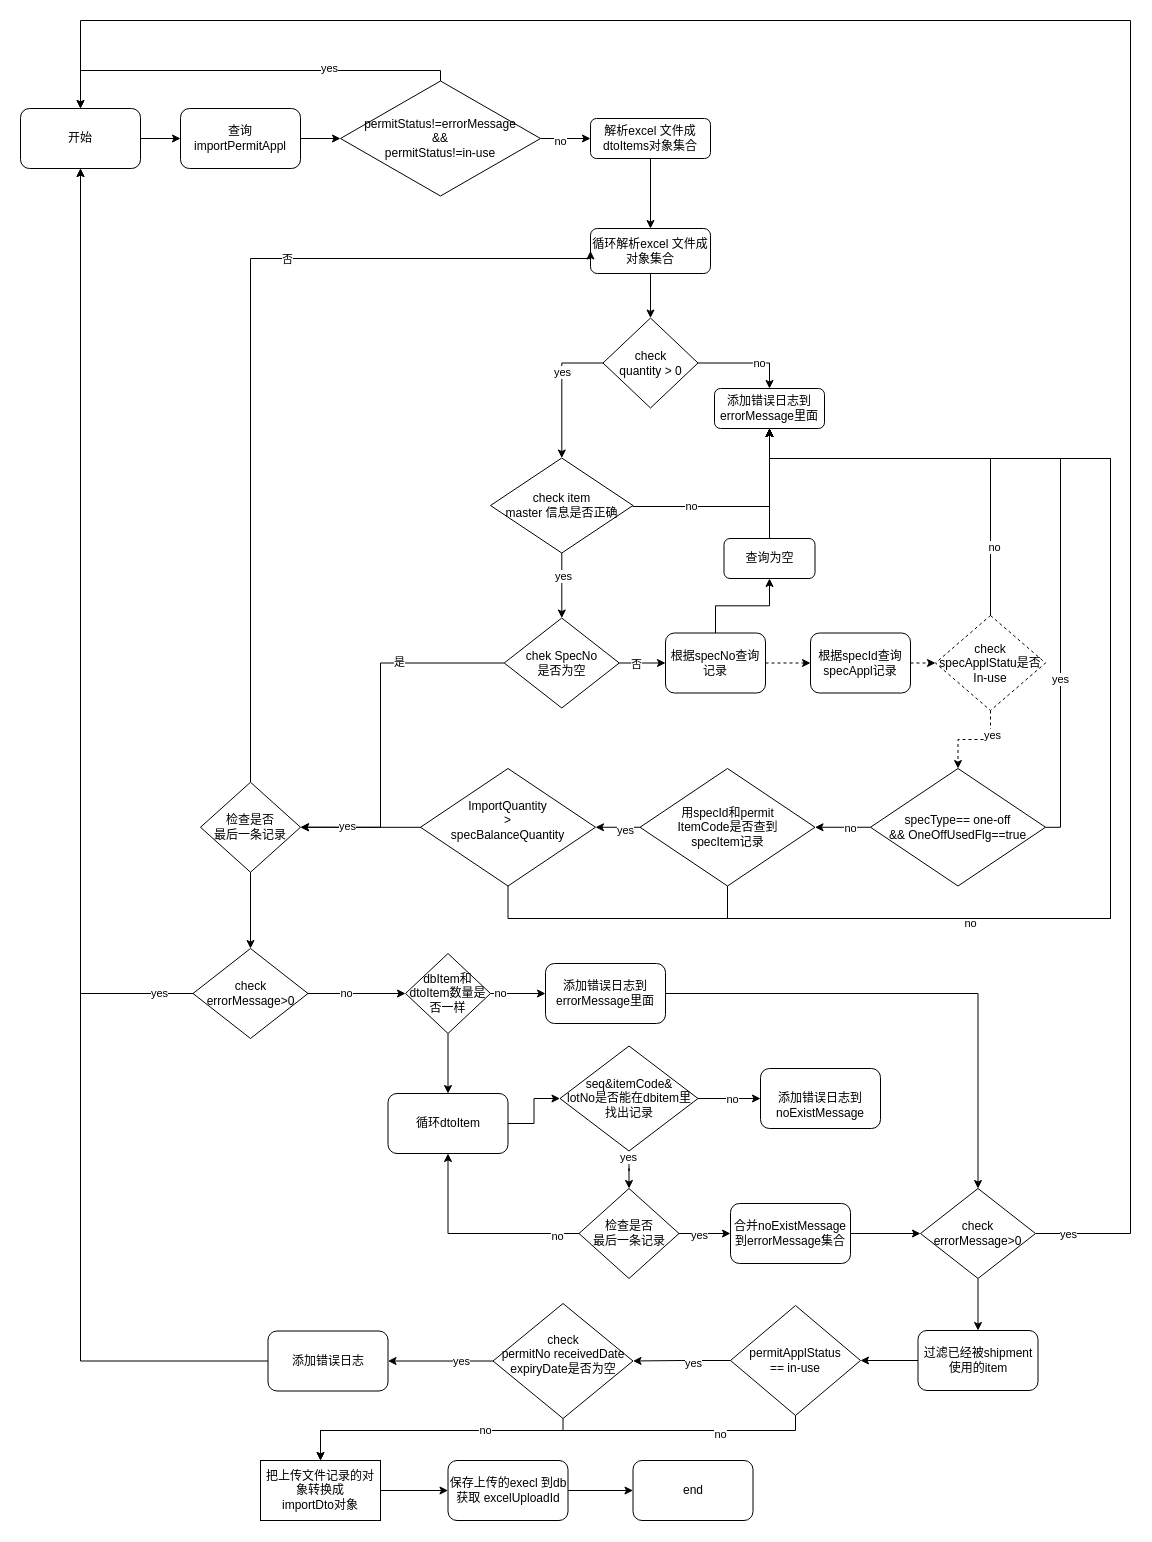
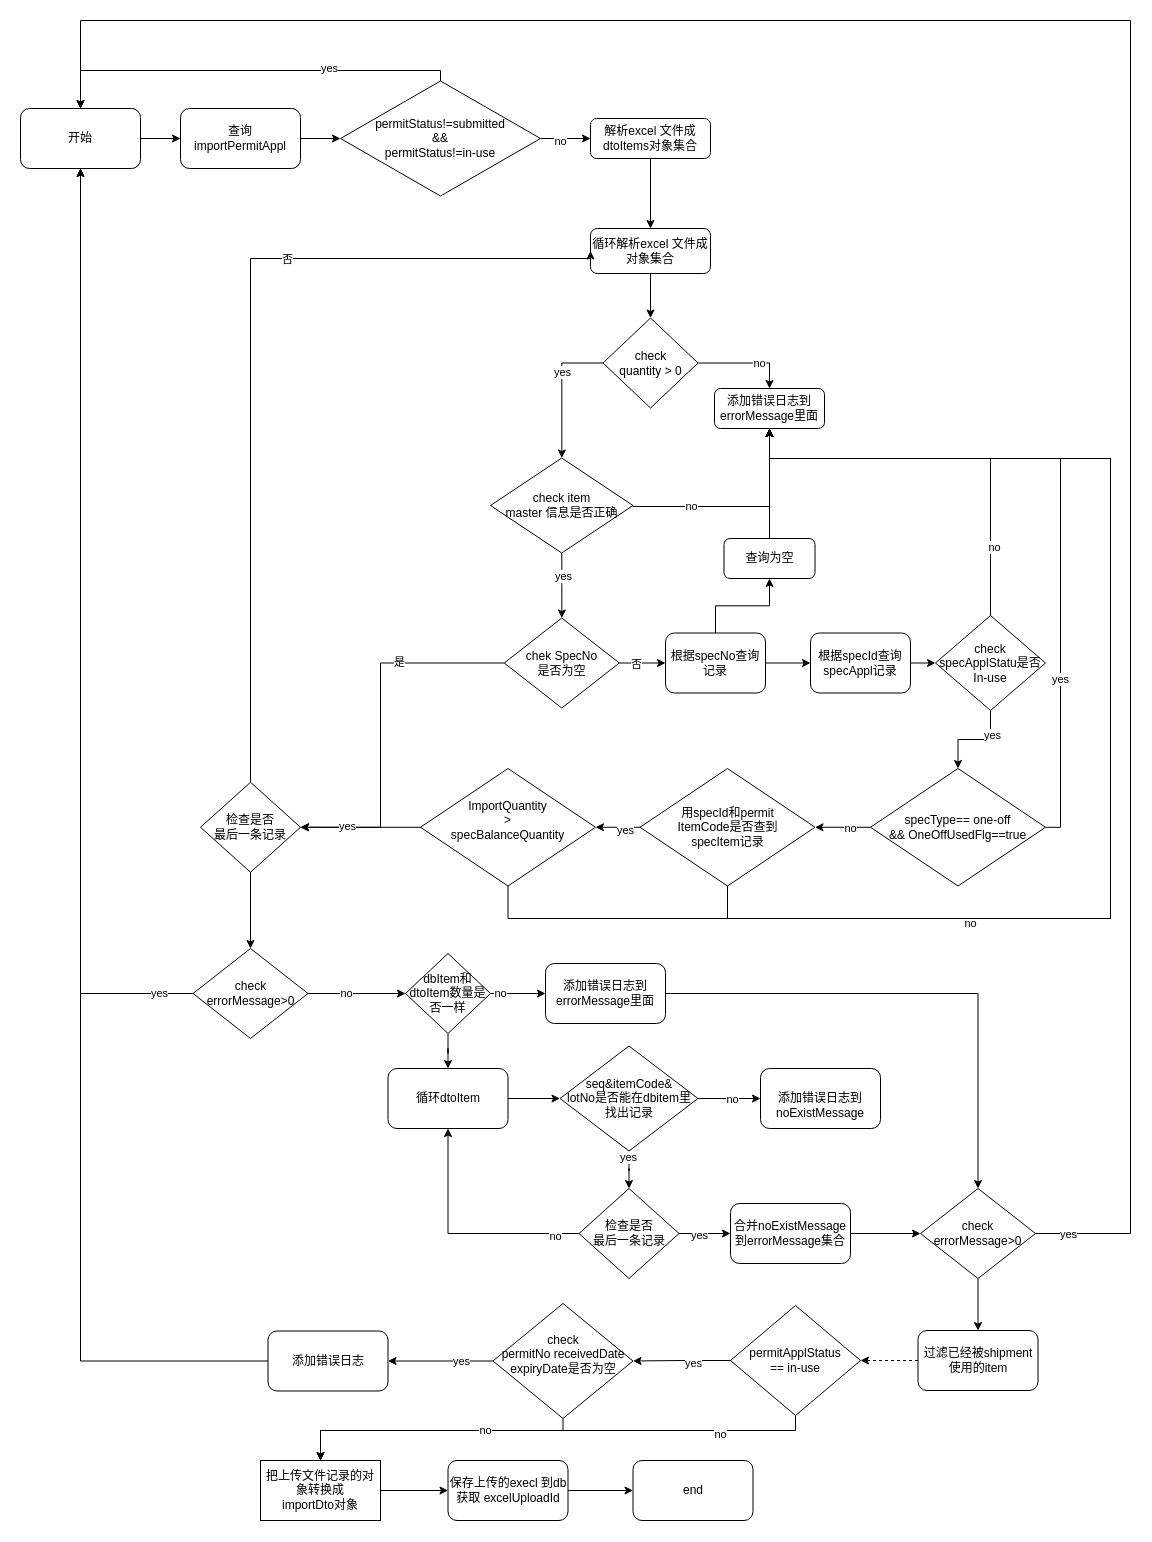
node "permitStatus!=errorMessage && permitStatus!=in-use": label "permitStatus!=errorMessage && permitStatus!=in-use" -> "permitStatus!=submitted && permitStatus!=in-use"
edge "根据specNo查询记录" -> "根据specId查询specAppl记录": style dashed -> solid
edge "根据specId查询specAppl记录" -> "check specApplStatu是否 In-use": style dashed -> solid
node "check specApplStatu是否 In-use": style dashed -> solid
edge "check specApplStatu是否 In-use" -> "specType== one-off && OneOffUsedFlg==true": style dashed -> solid
node "循环dtoItem": moved (448, 1124) -> (448, 1099)
edge "过滤已经被shipment 使用的item" -> "permitApplStatus == in-use": style solid -> dashed
